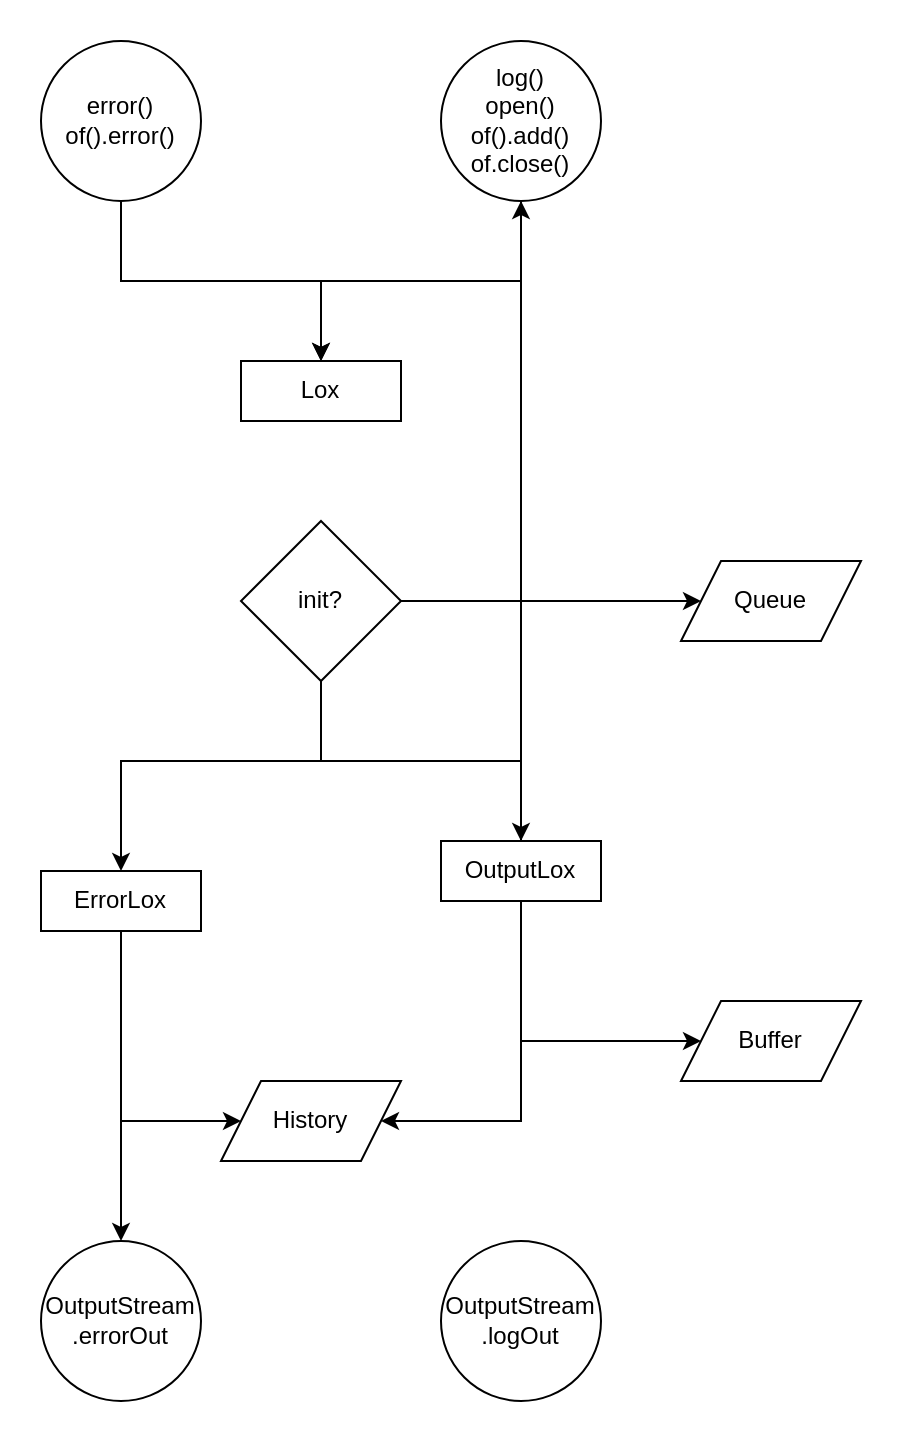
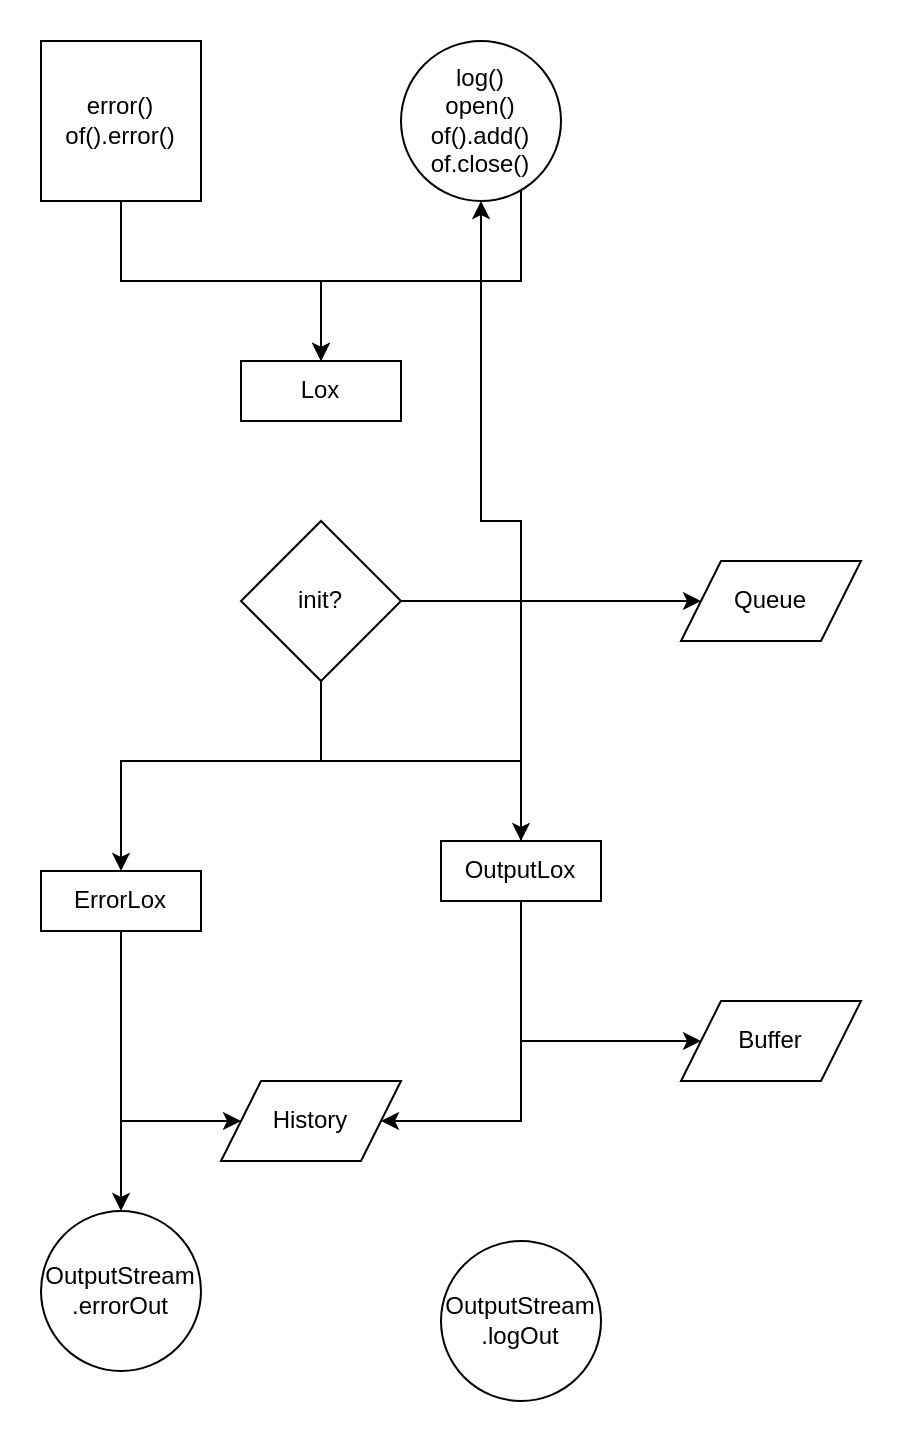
node "error() of().error()": shape ellipse -> rectangle
node "log() open() of().add() of.close()": moved (521, 121) -> (481, 121)
node "OutputStream .errorOut": moved (121, 1321) -> (121, 1291)
